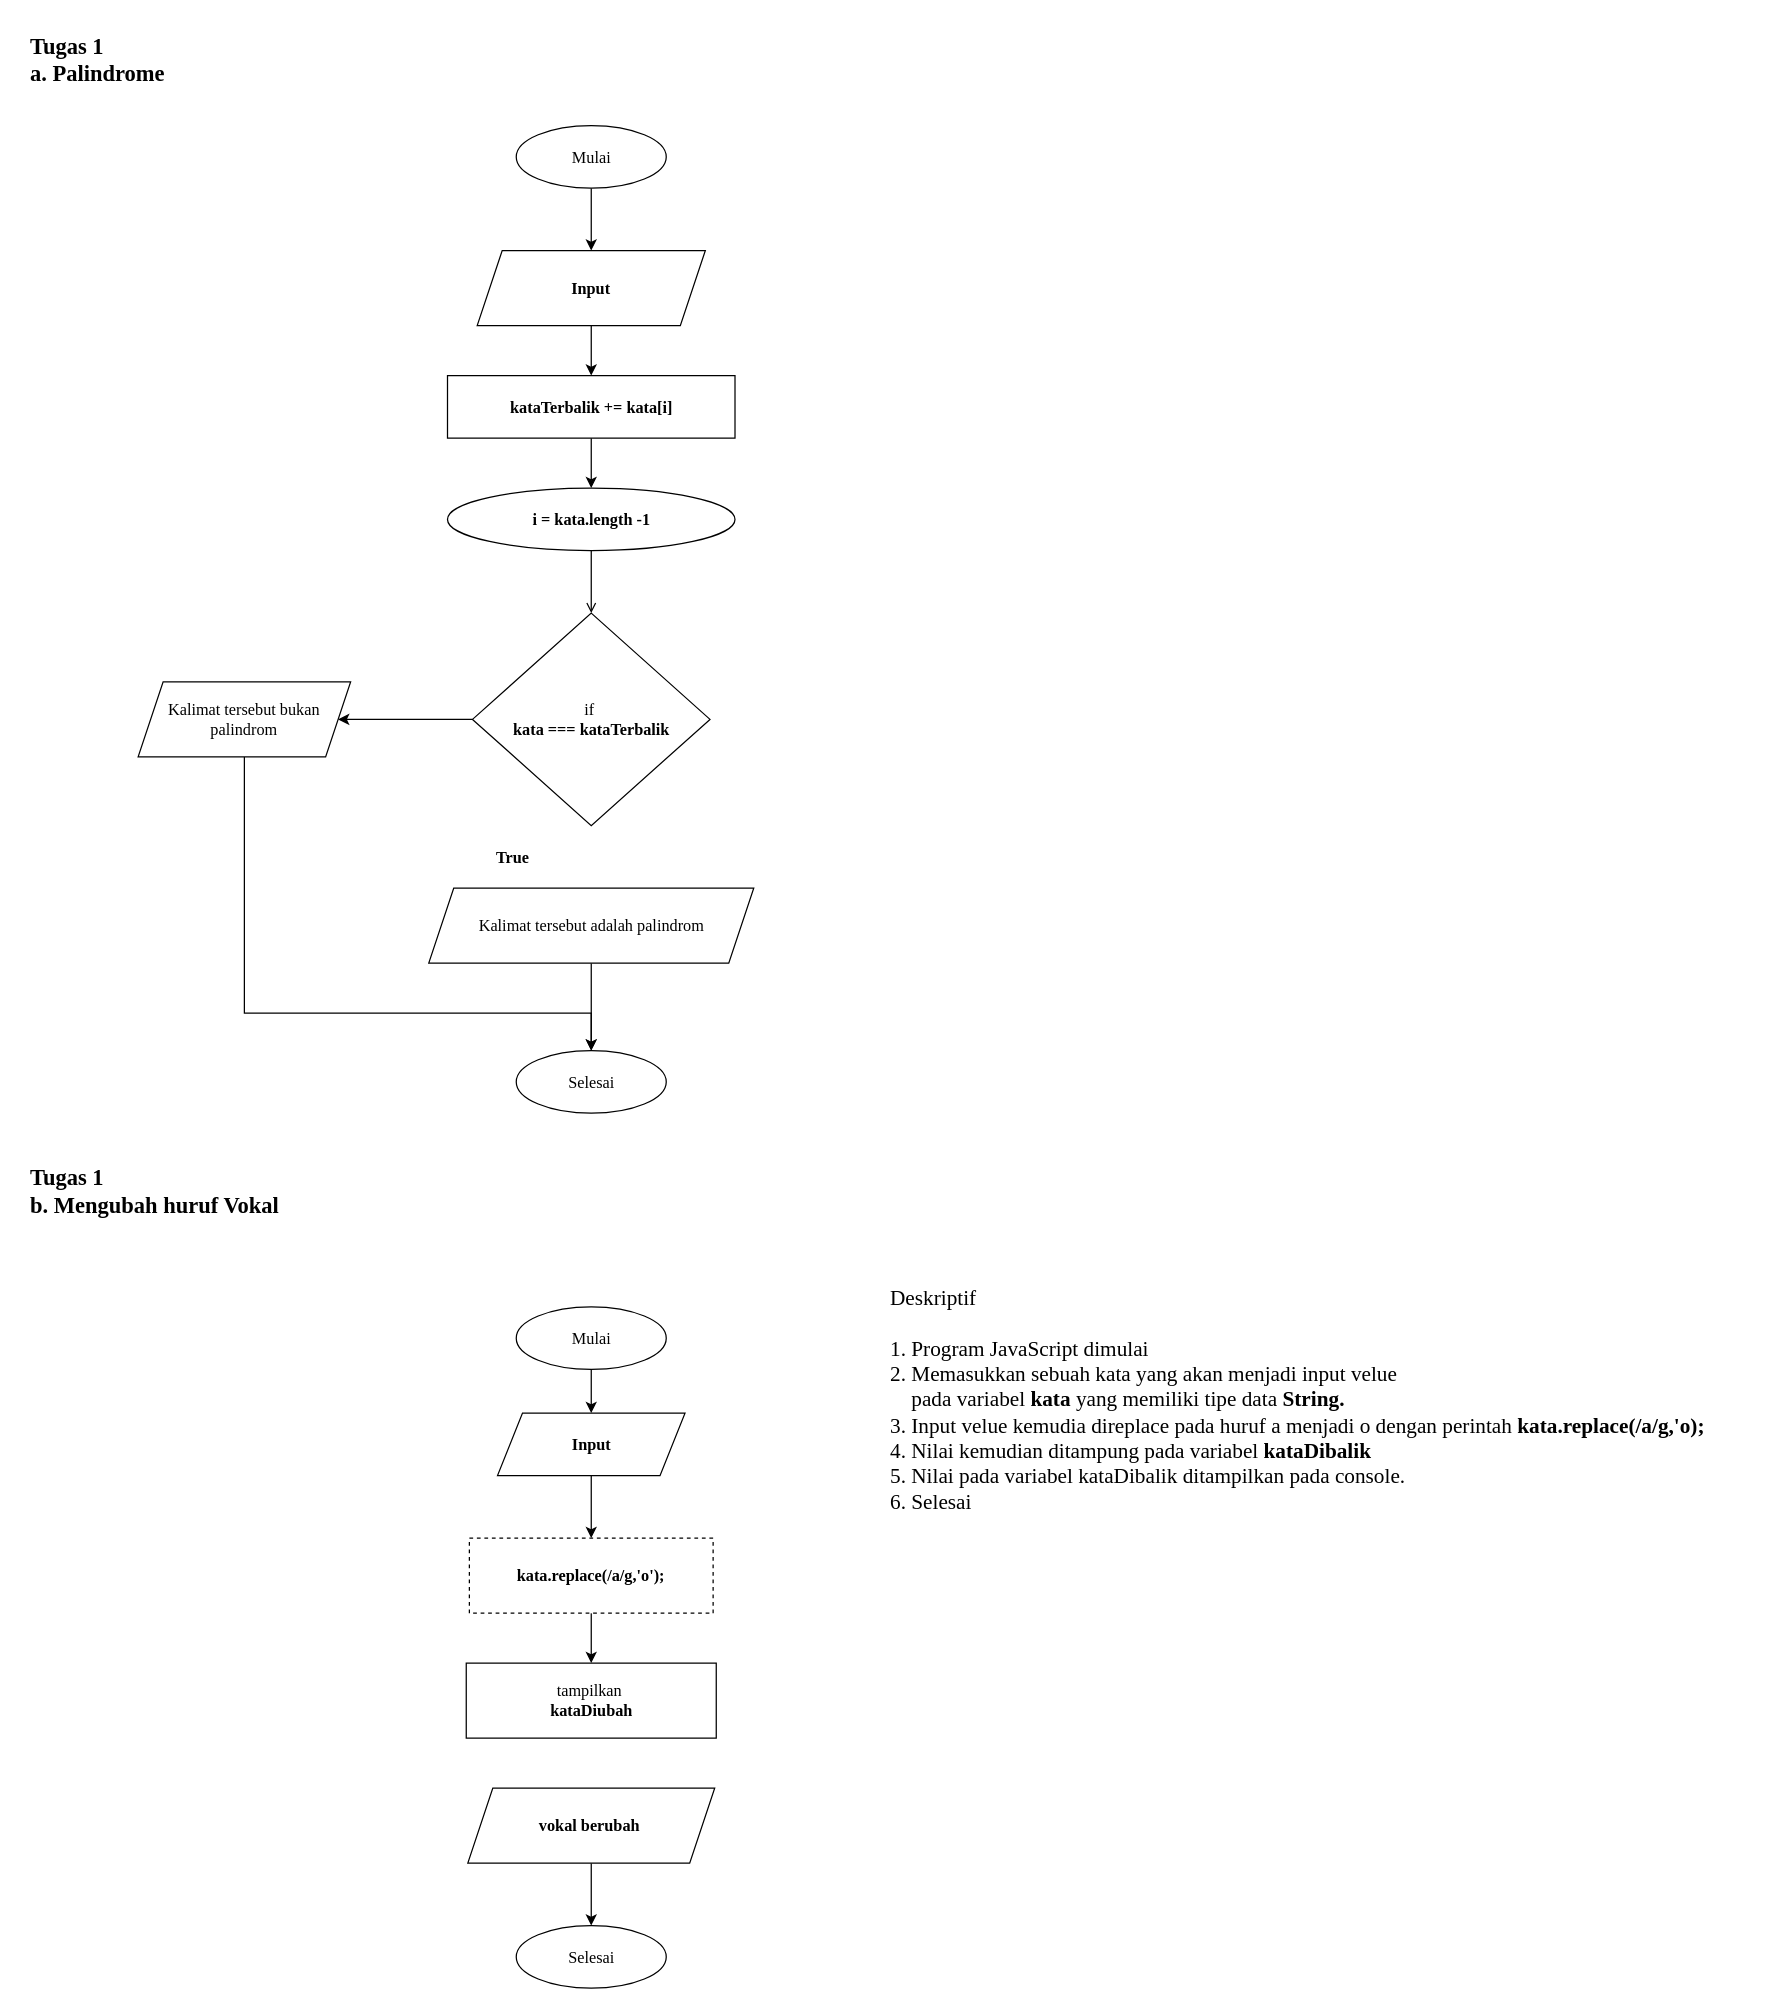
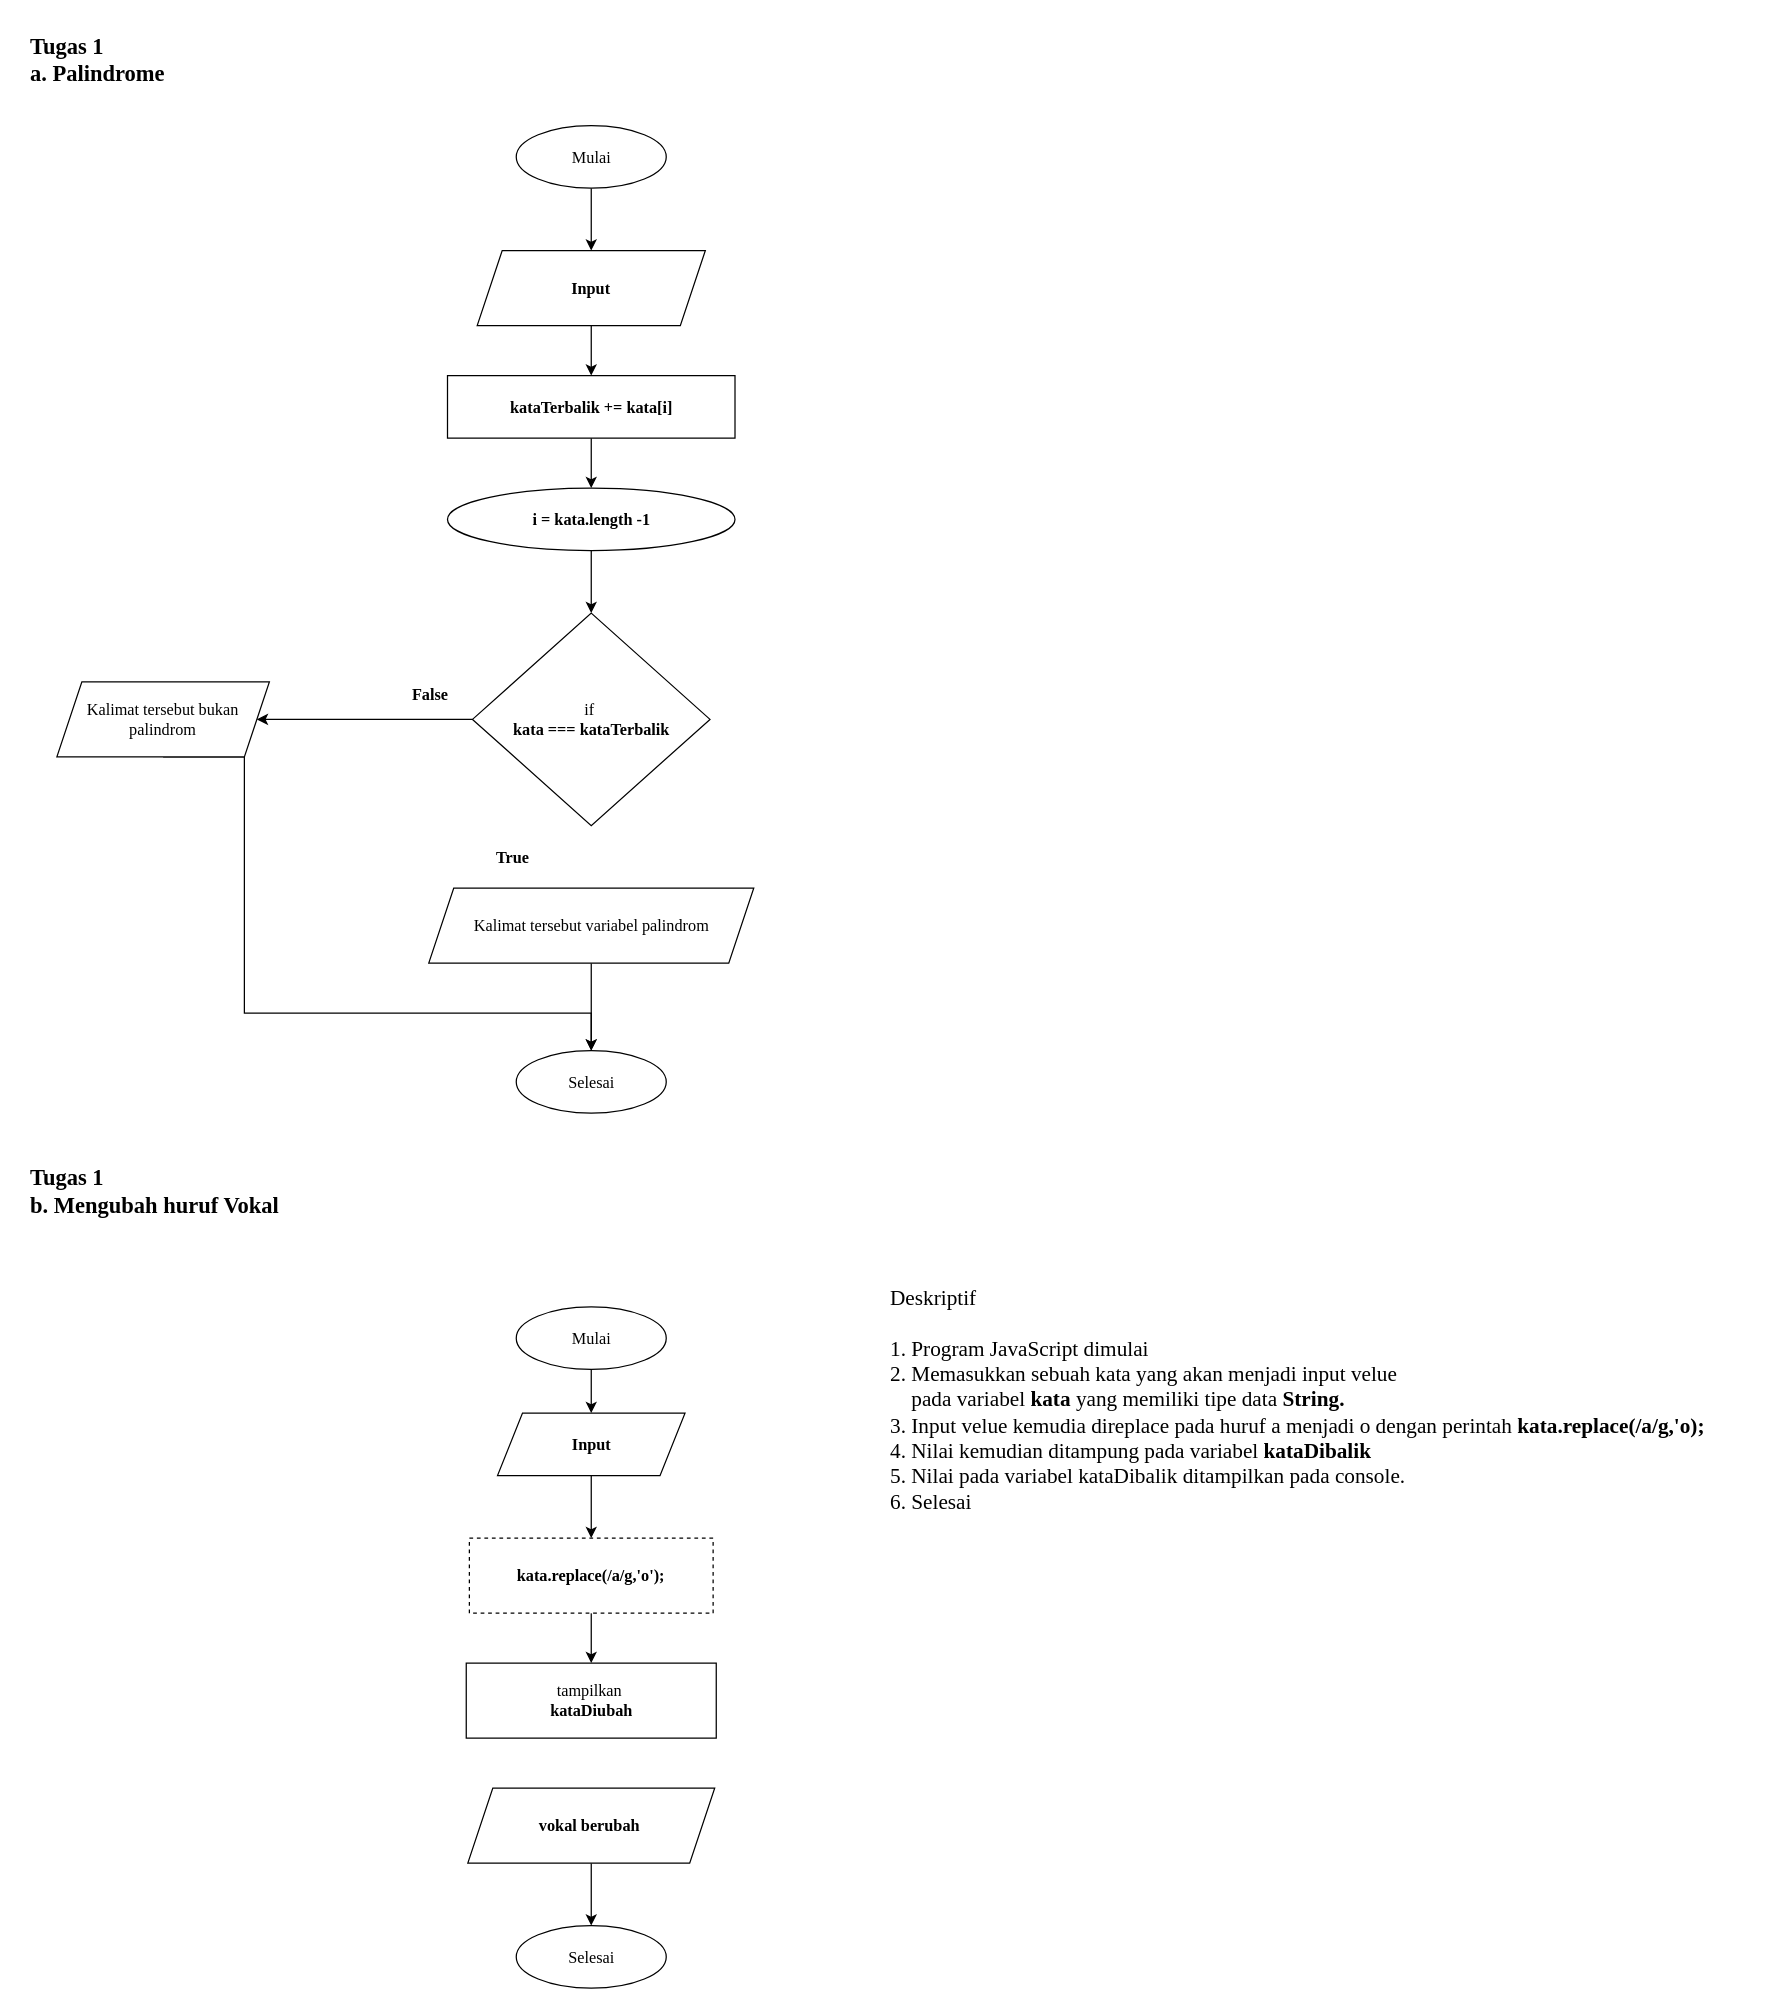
edge "i = kata.length -1" -> "if kata === kataTerbalik": arrowhead open -> classic
node "False": added
node "Kalimat tersebut bukan palindrom": moved (244, 719) -> (163, 719)
node "Kalimat tersebut adalah palindrom": label "Kalimat tersebut adalah palindrom" -> "Kalimat tersebut variabel palindrom"
